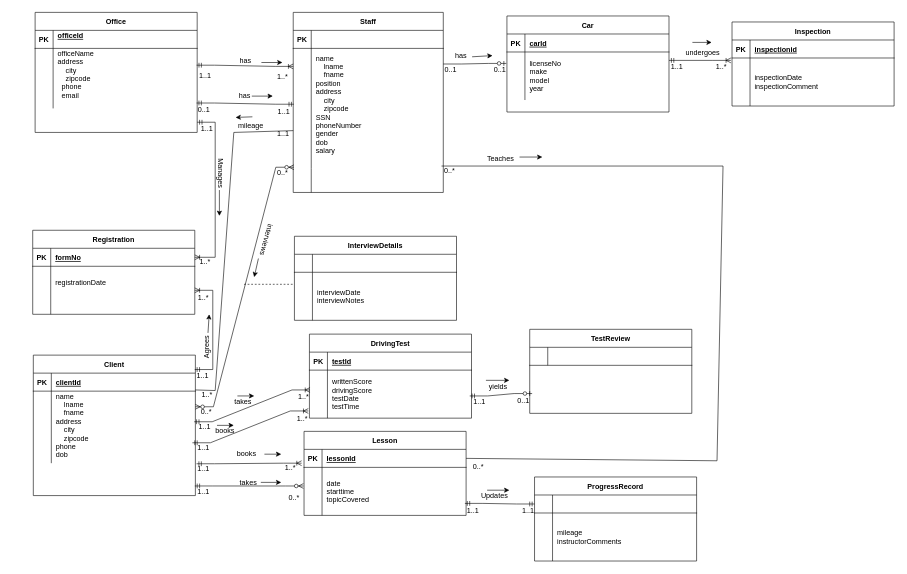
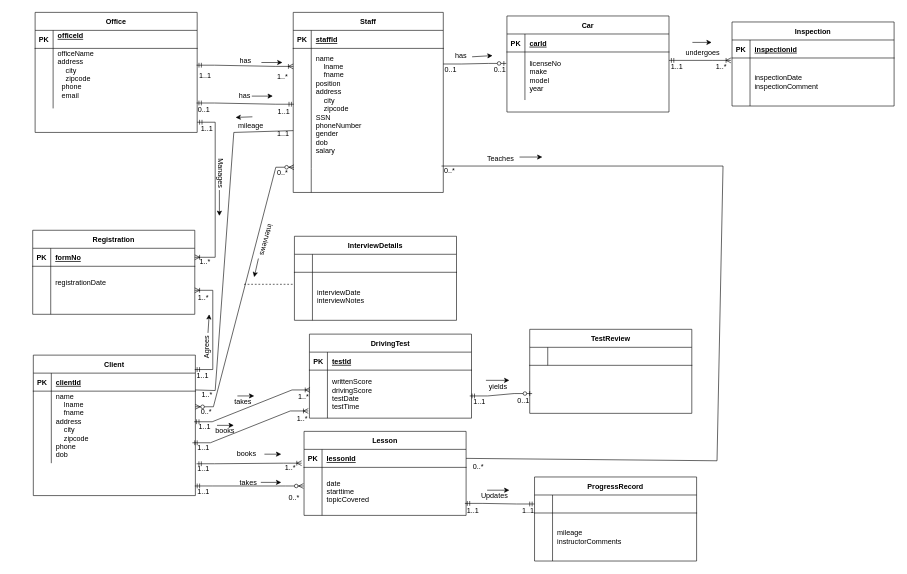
node "staffId": added
